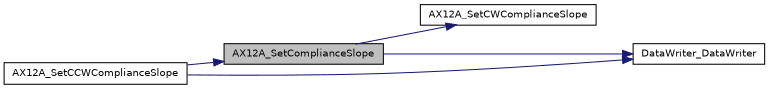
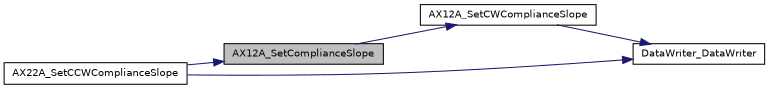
edge "AX12A_SetComplianceSlope" -> "DataWriter_DataWriter": now "AX12A_SetCWComplianceSlope" -> "DataWriter_DataWriter"
node "AX12A_SetCCWComplianceSlope": label "AX12A_SetCCWComplianceSlope" -> "AX22A_SetCCWComplianceSlope"
